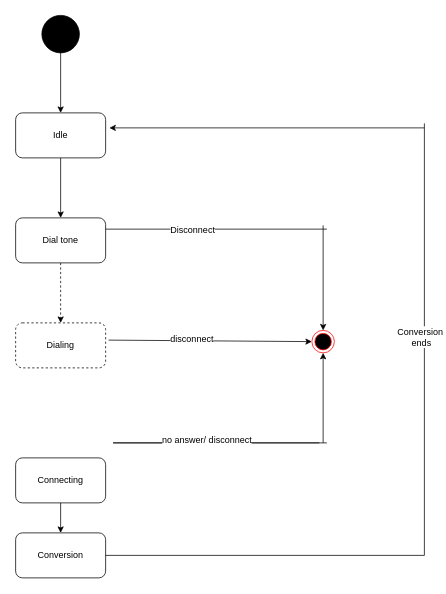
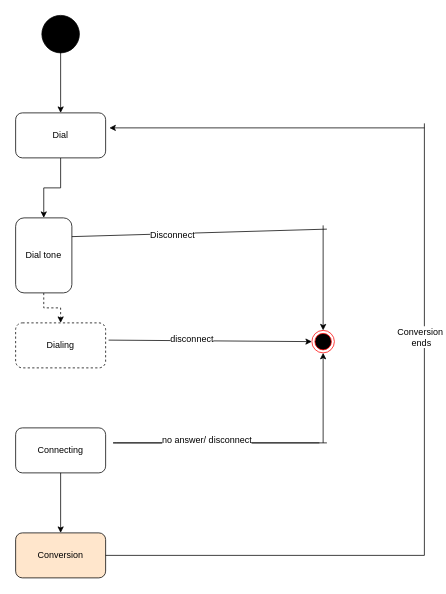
node "Idle": label "Idle" -> "Dial"
node "Dial tone": size 90x45 -> 56x75
node "Connecting": moved (60, 480) -> (60, 450)
node "Conversion": fillcolor #ffffff -> #ffe6cc
